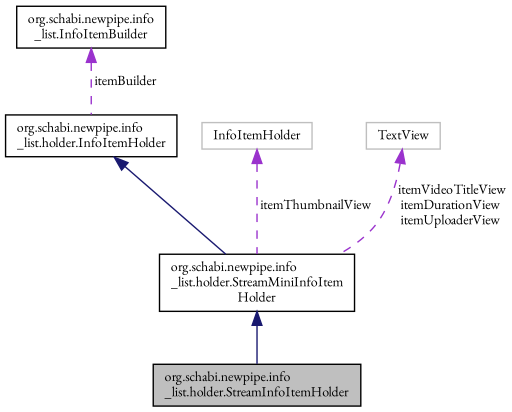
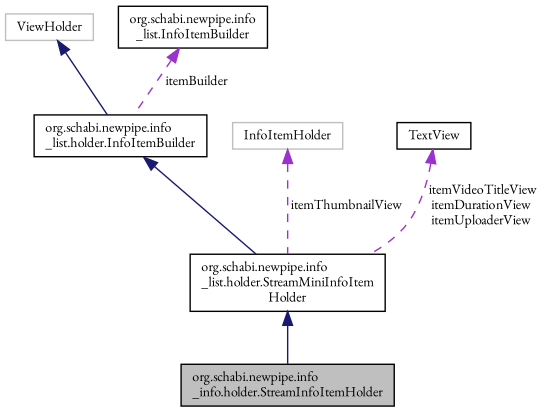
node "ViewHolder": added
node "org.schabi.newpipe.info _list.holder.InfoItemHolder": label "org.schabi.newpipe.info _list.holder.InfoItemHolder" -> "org.schabi.newpipe.info _list.holder.InfoItemBuilder"
node "TextView": color grey75 -> black
node "org.schabi.newpipe.info _list.holder.StreamInfoItemHolder": label "org.schabi.newpipe.info _list.holder.StreamInfoItemHolder" -> "org.schabi.newpipe.info _info.holder.StreamInfoItemHolder"
